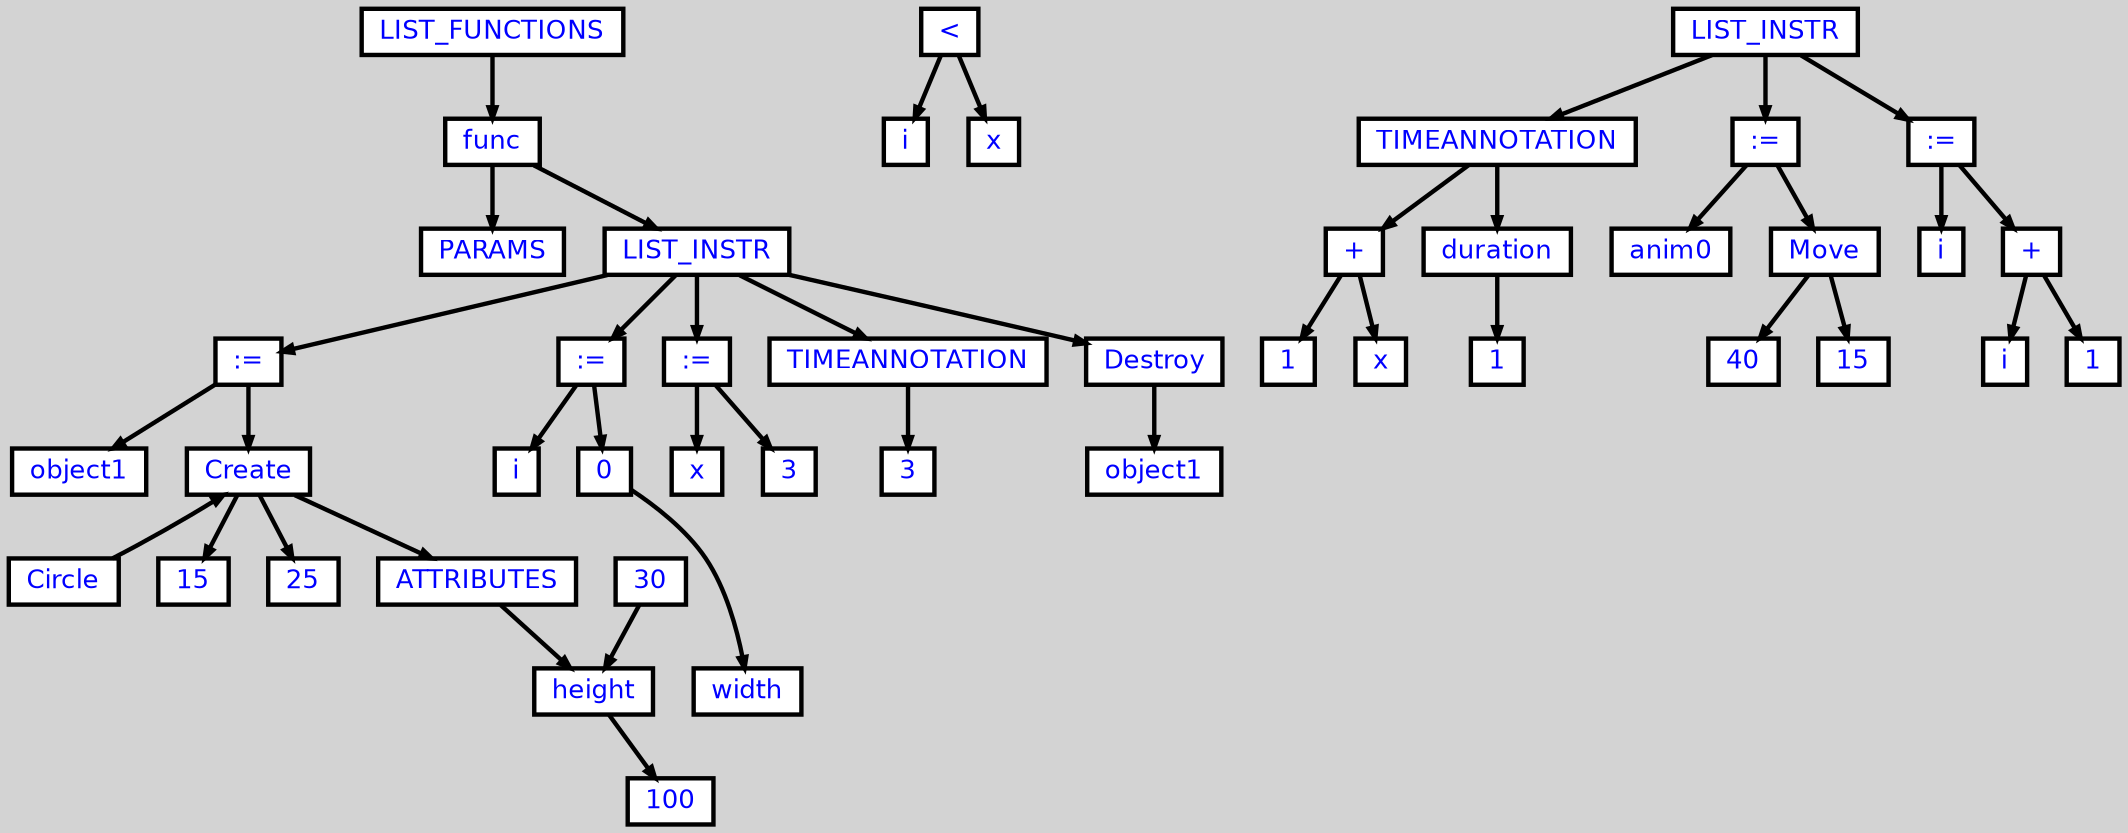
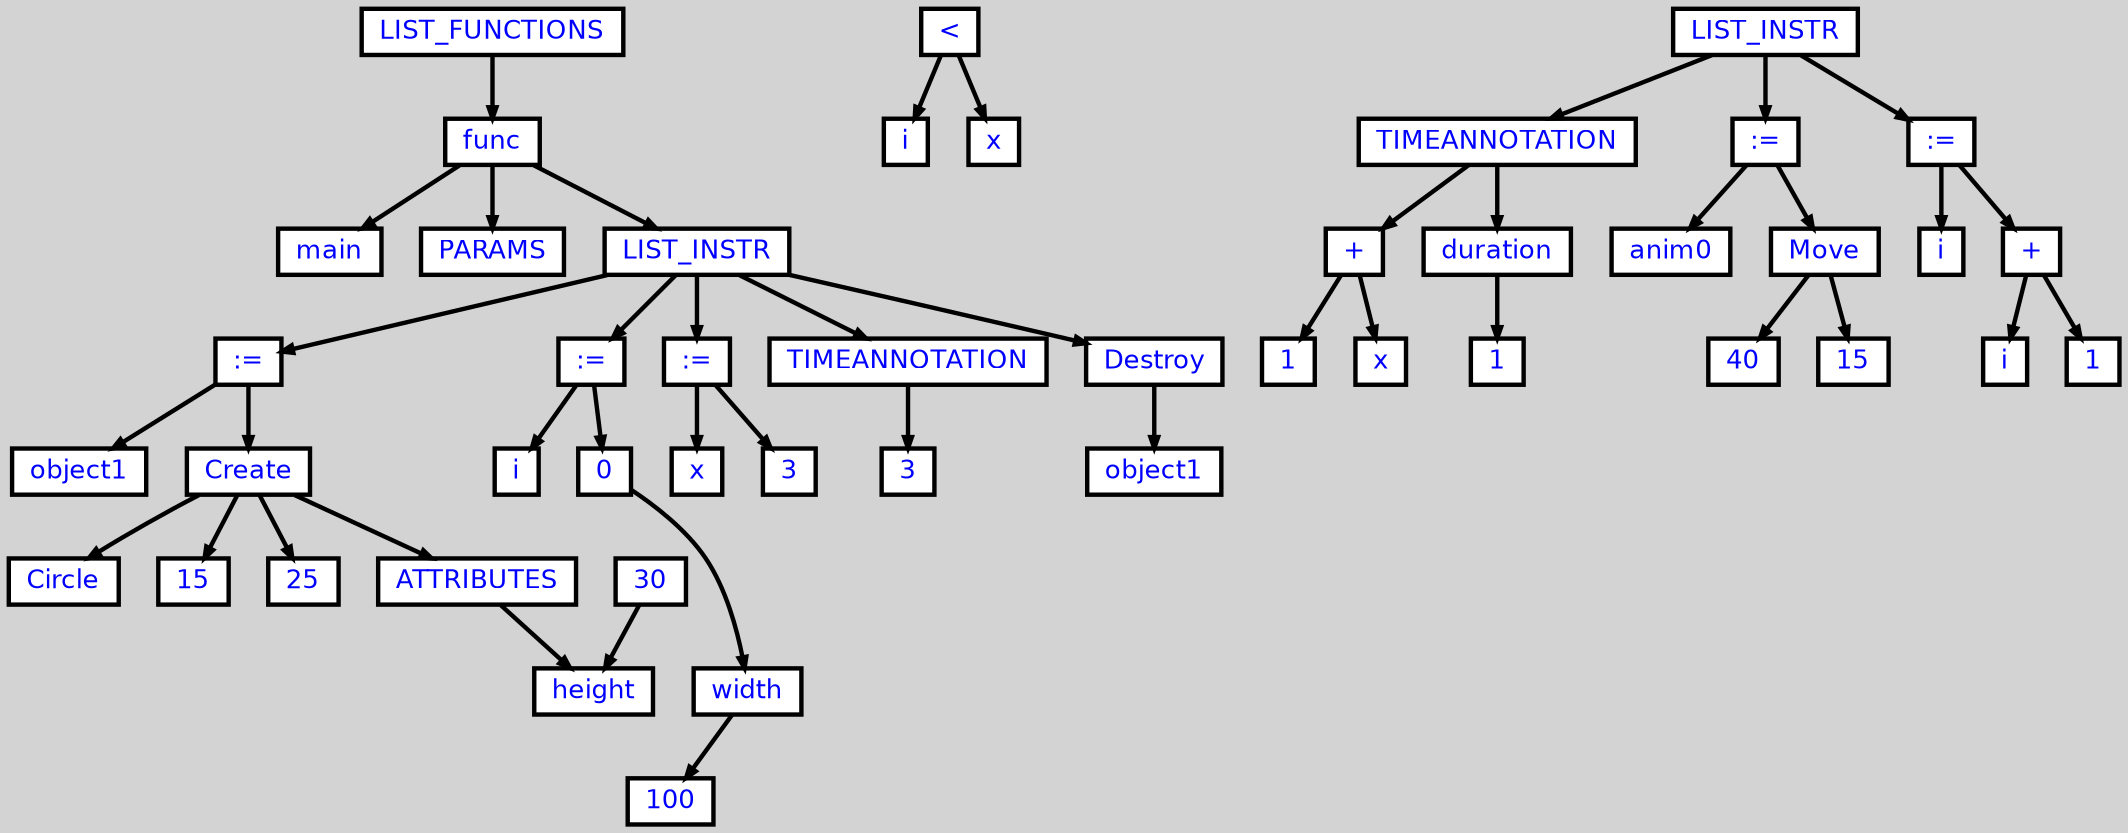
node "main": added
edge "Circle" -> "Create": reversed
edge "height" -> "100": now "width" -> "100"
